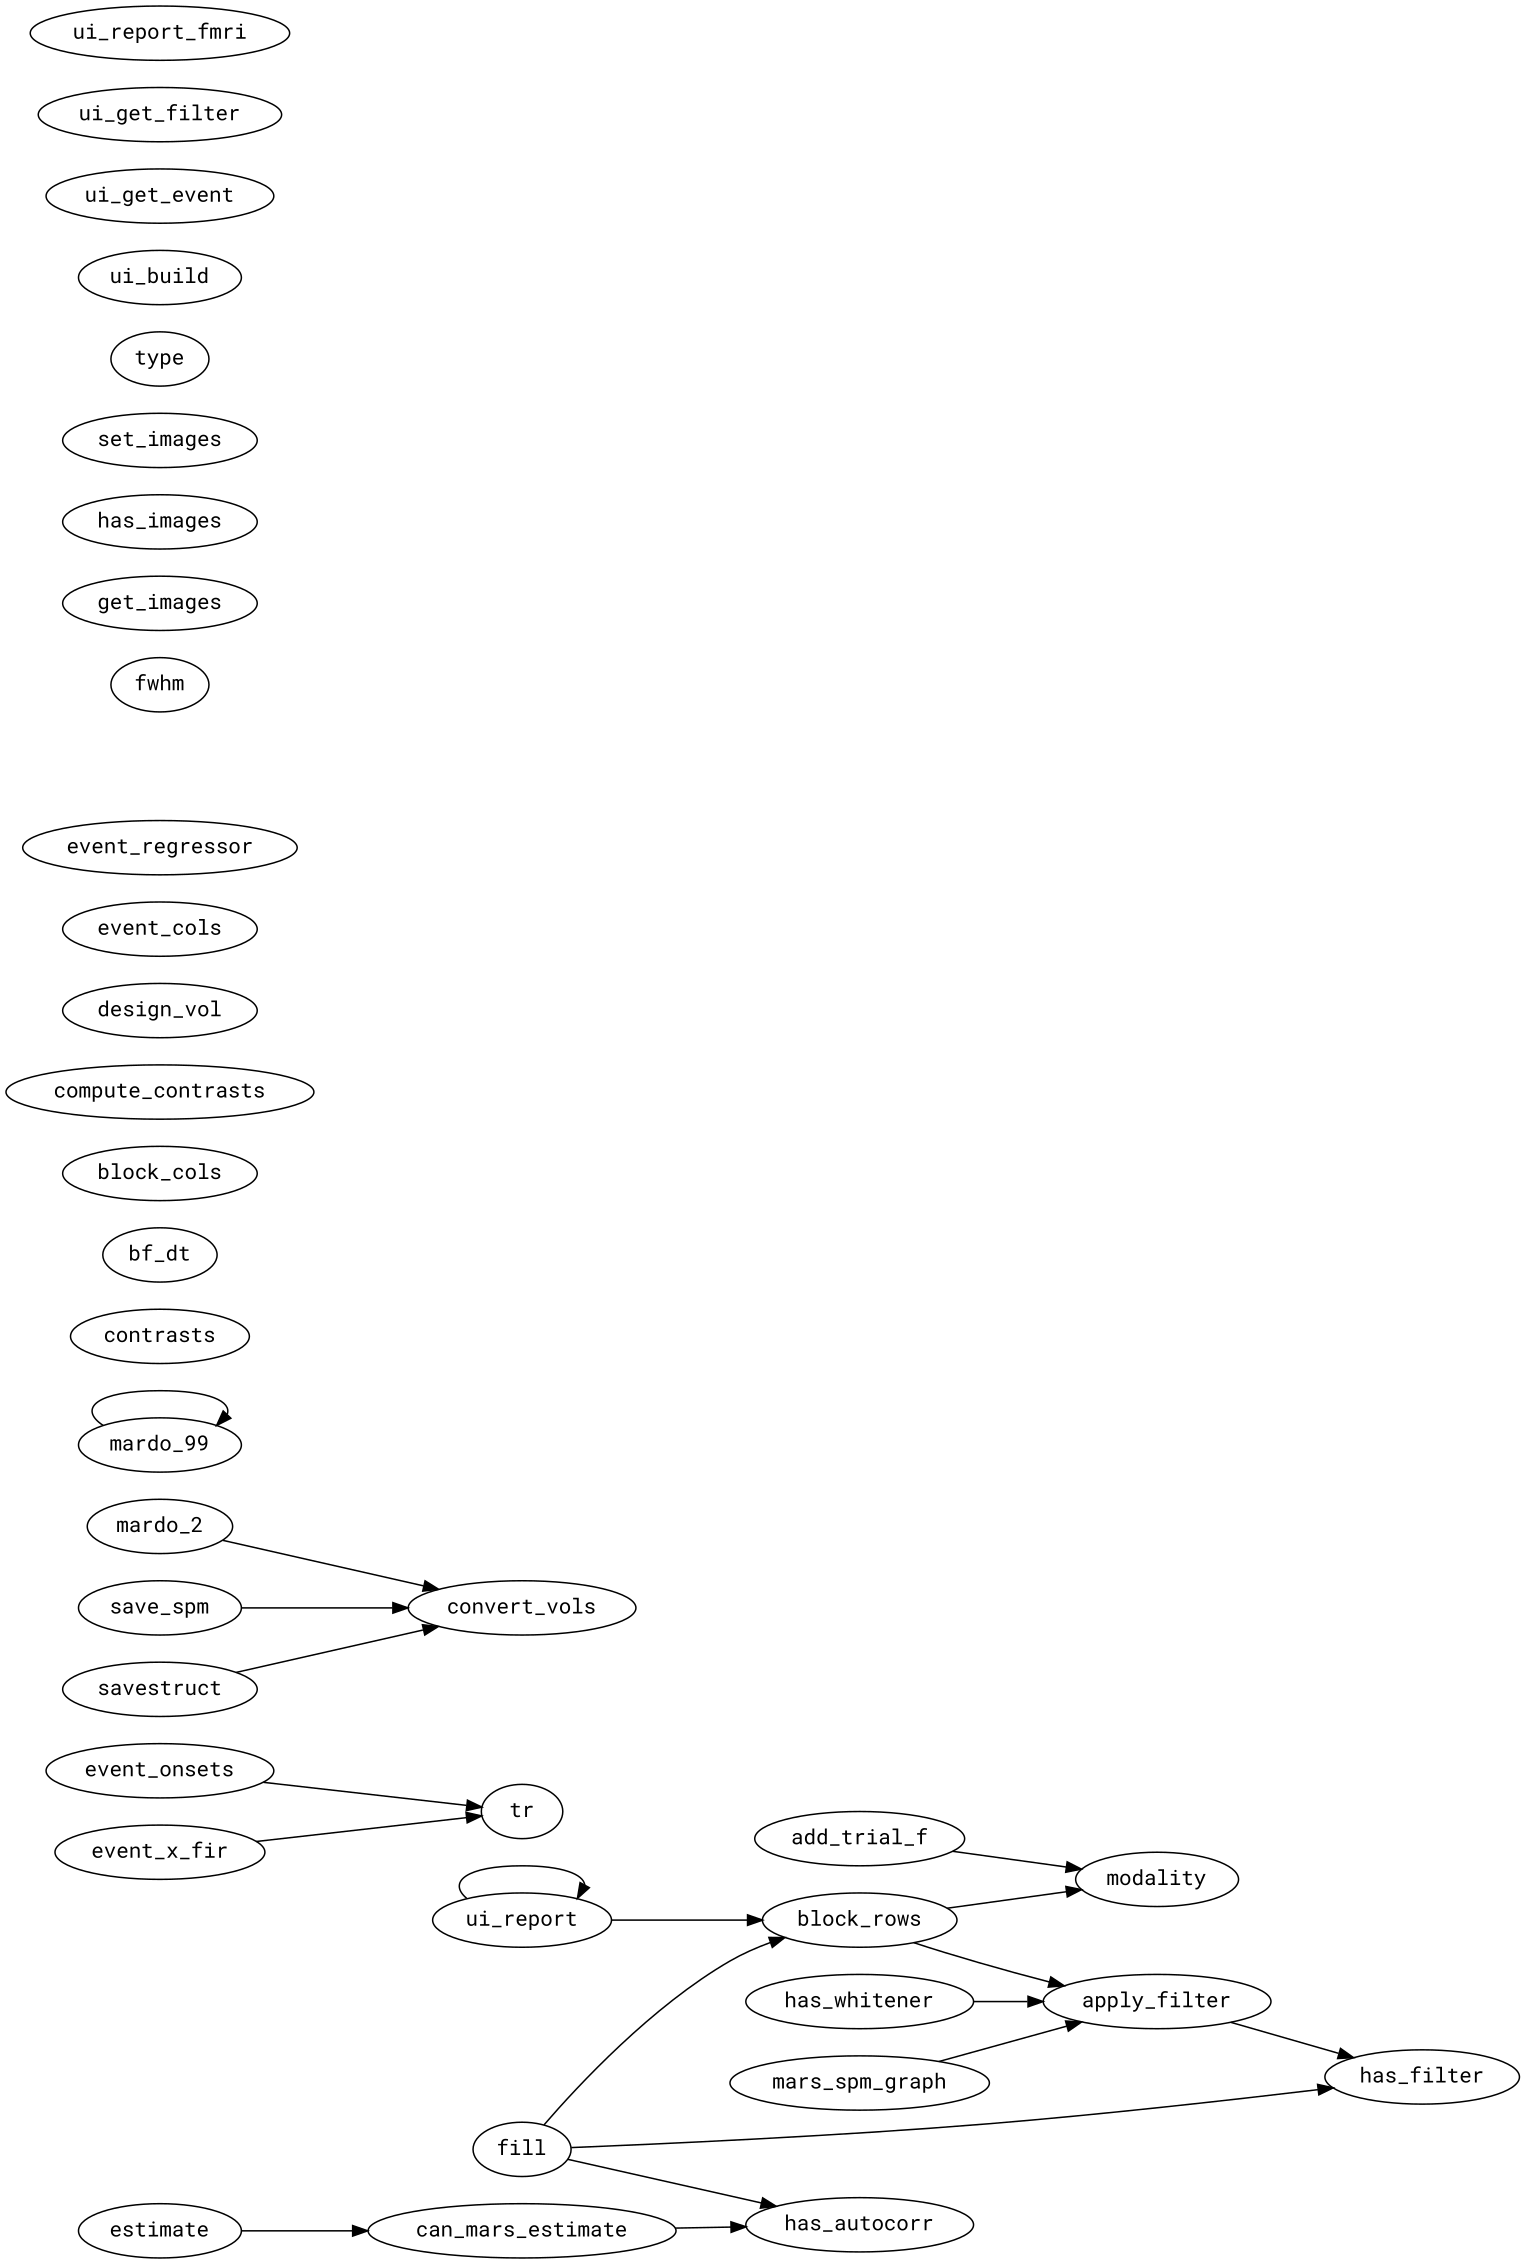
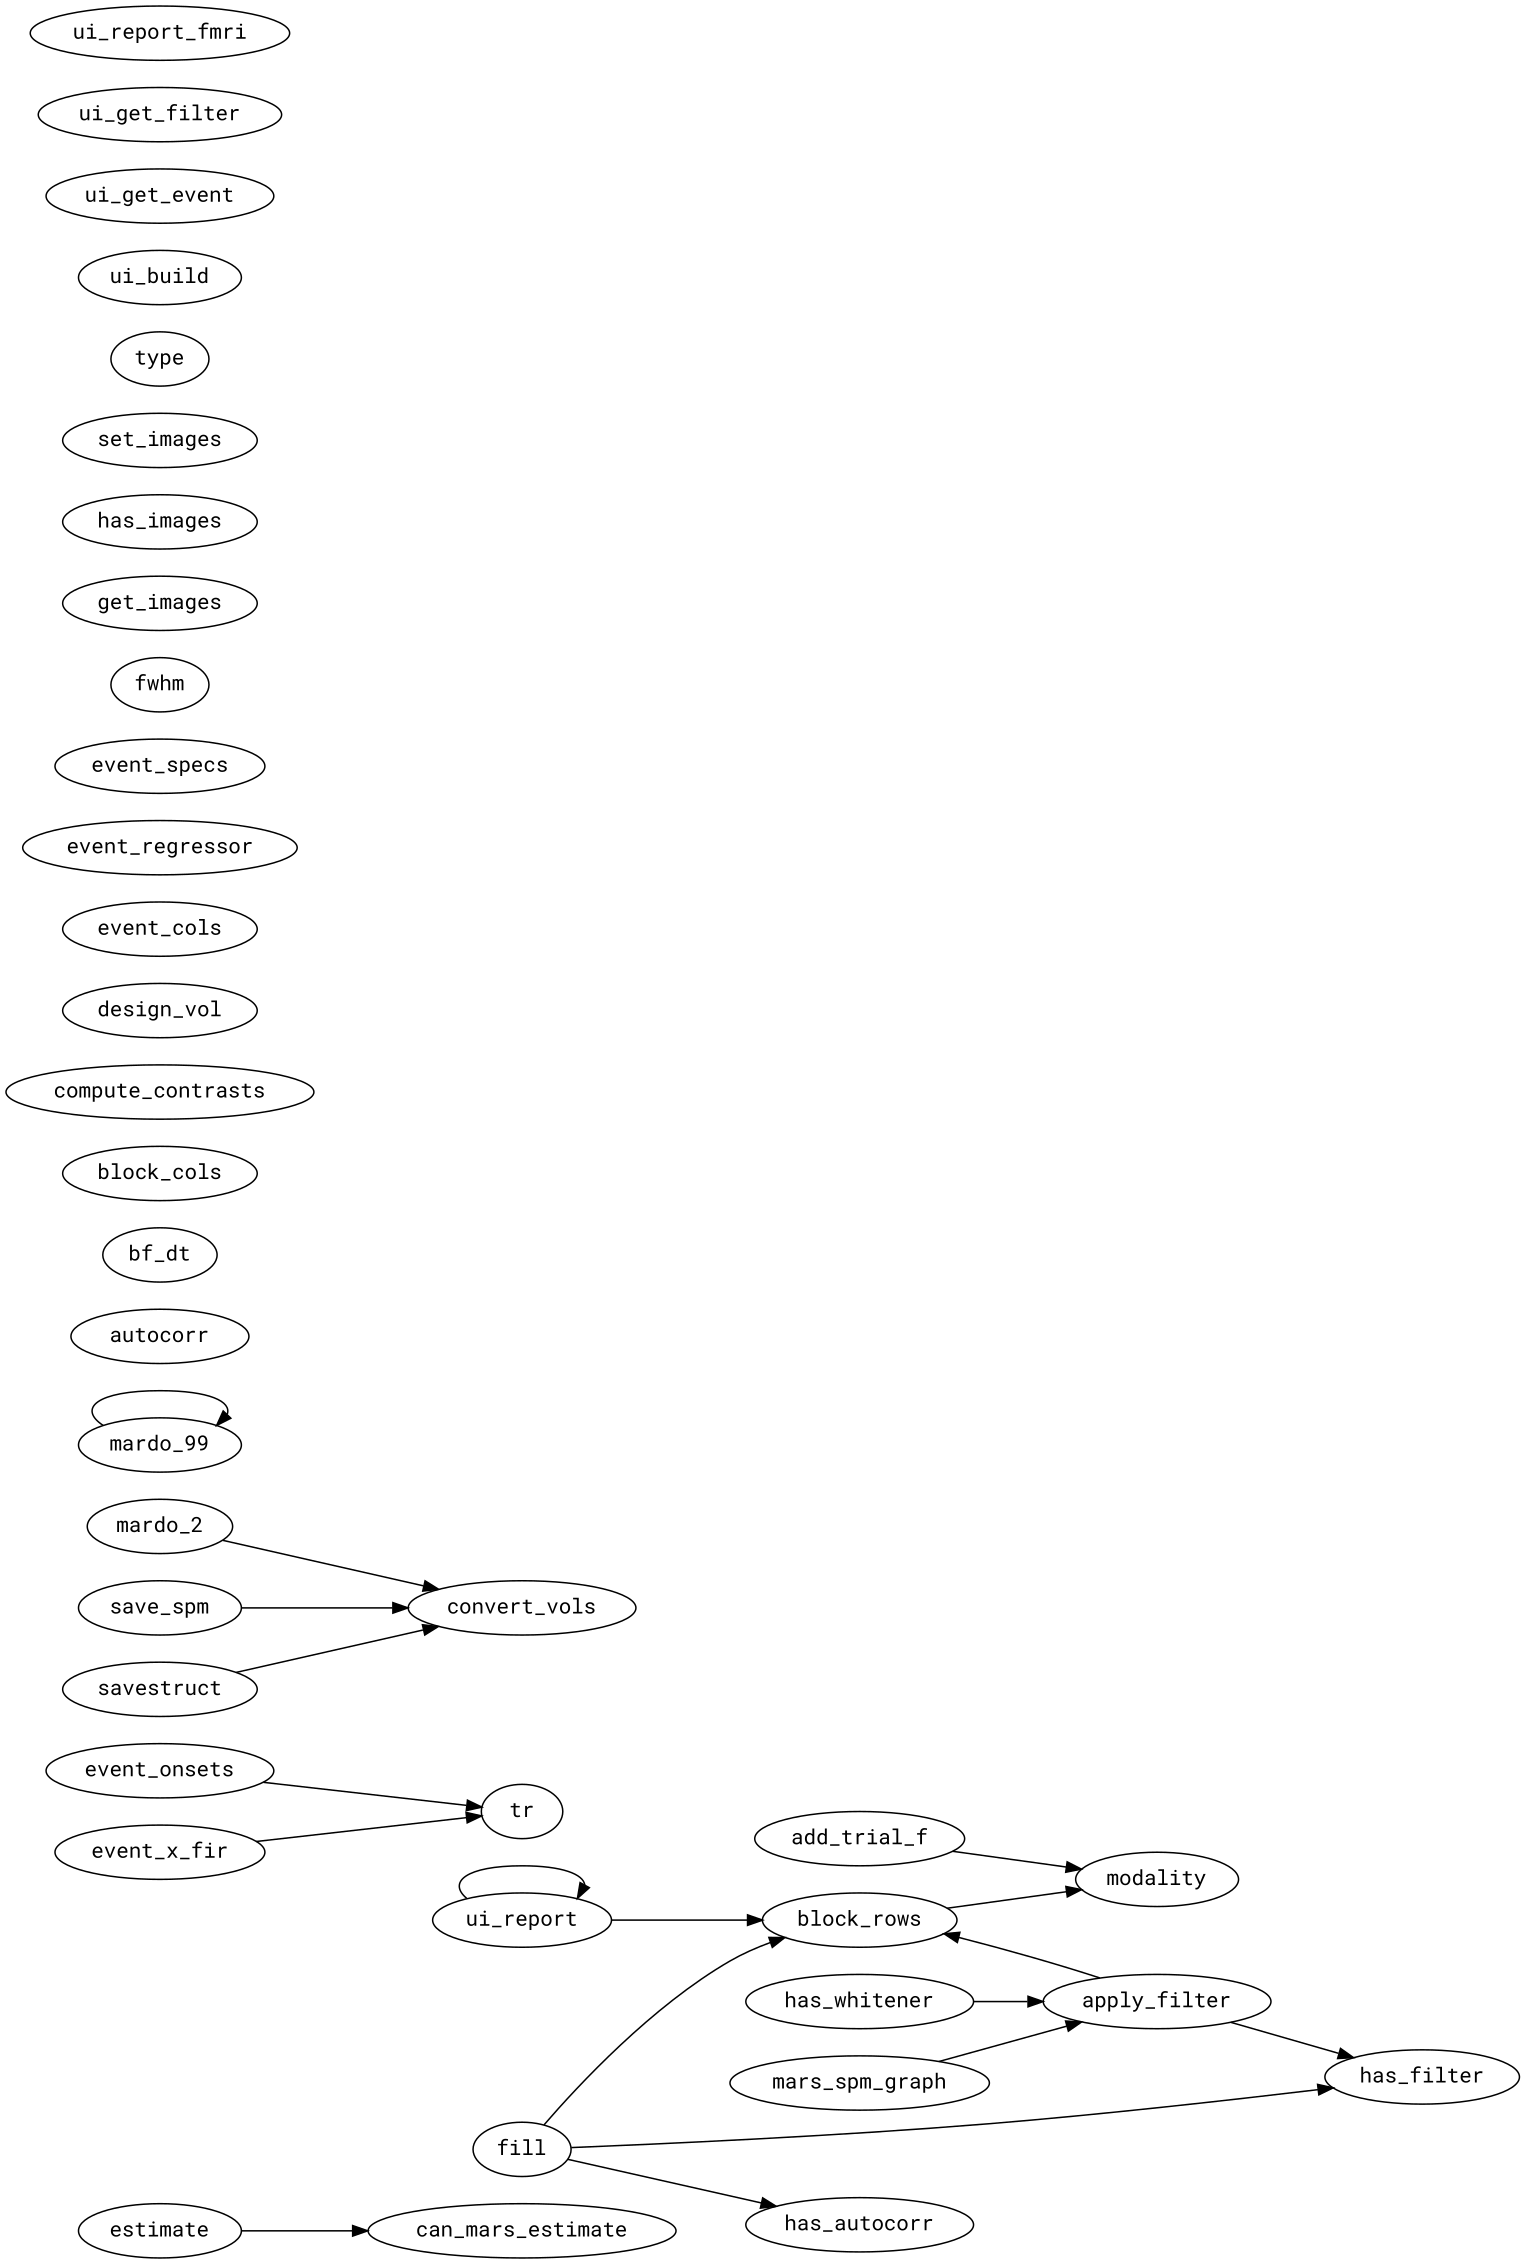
node "event_specs": added
node "contrasts": label "contrasts" -> "autocorr"
edge "block_rows" -> "apply_filter": reversed
edge "can_mars_estimate" -> "has_autocorr": removed
